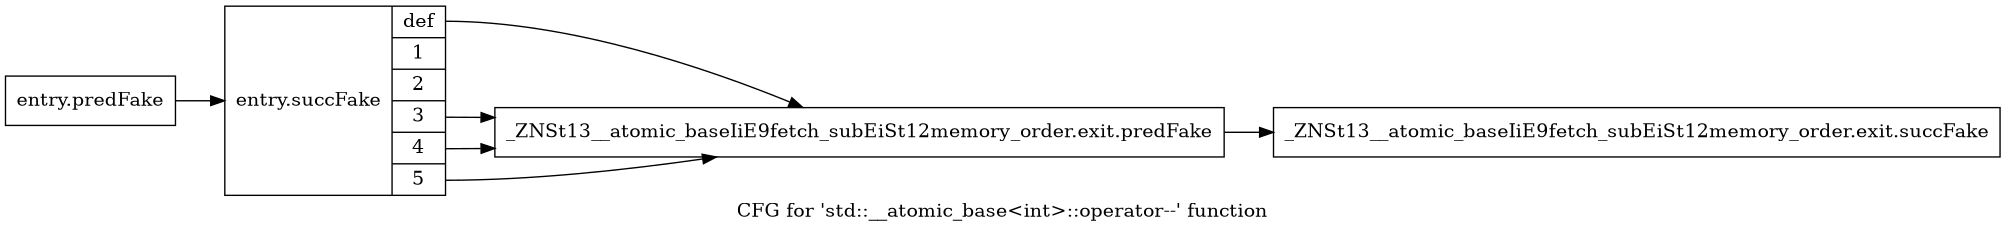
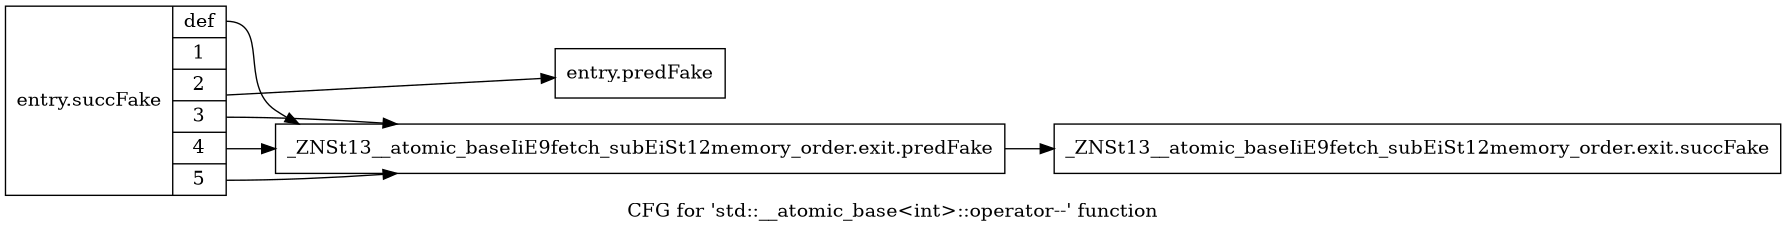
edge "entry.predFake" -> "entry.succFake": reversed
